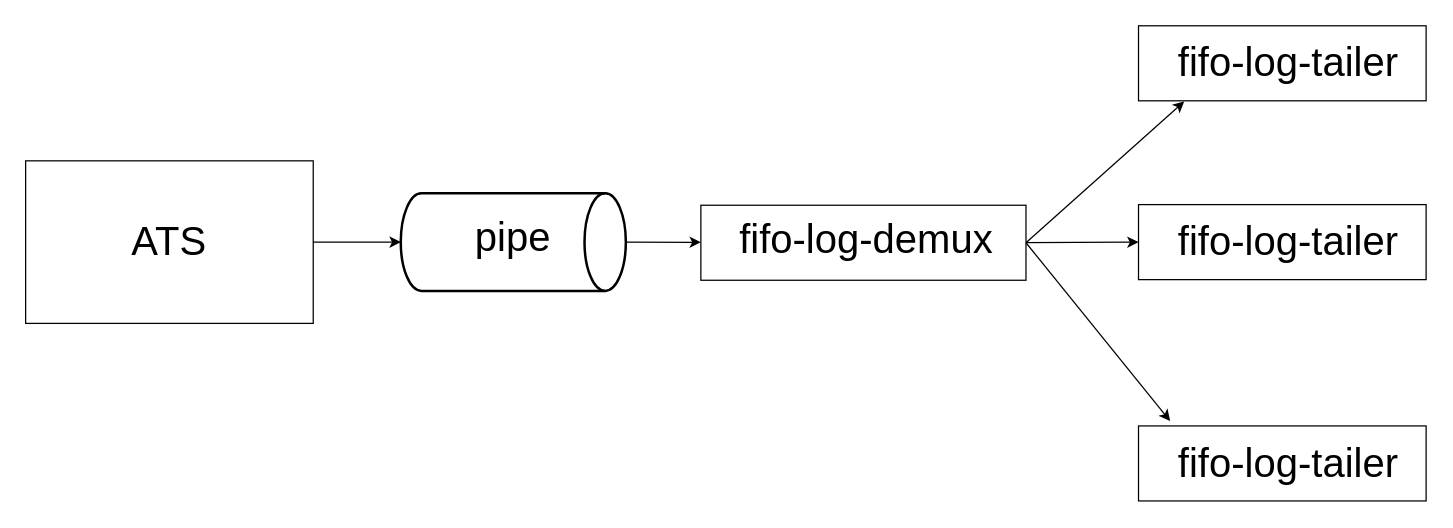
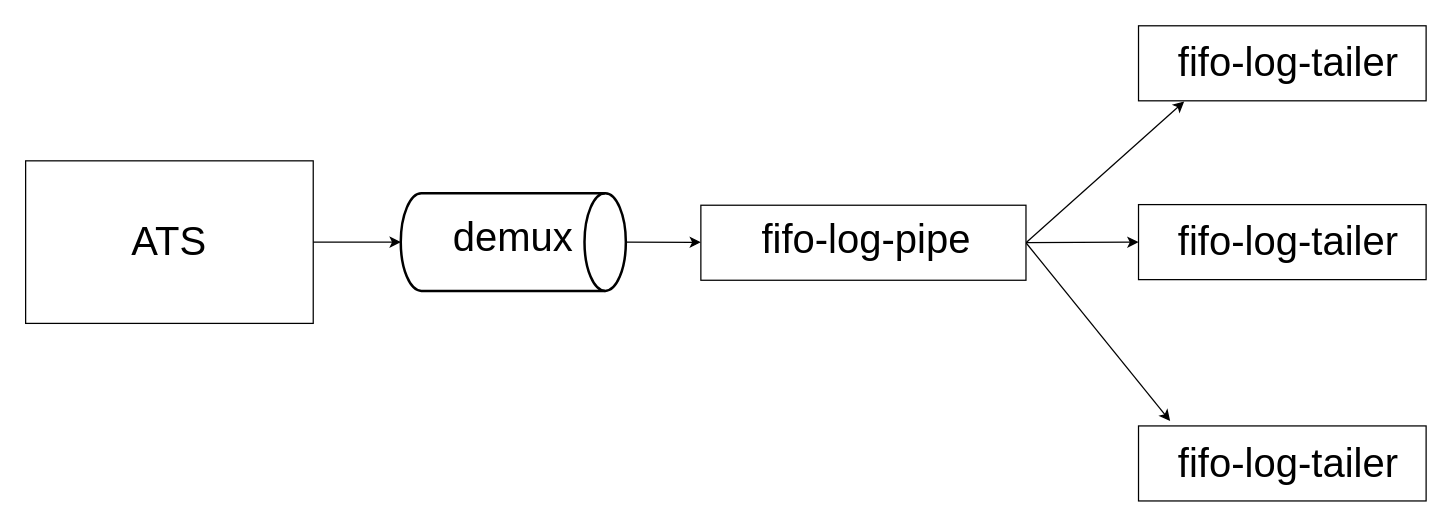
node "pipe": label "pipe" -> "demux"
node "fifo-log-demux": label "fifo-log-demux" -> "fifo-log-pipe"
